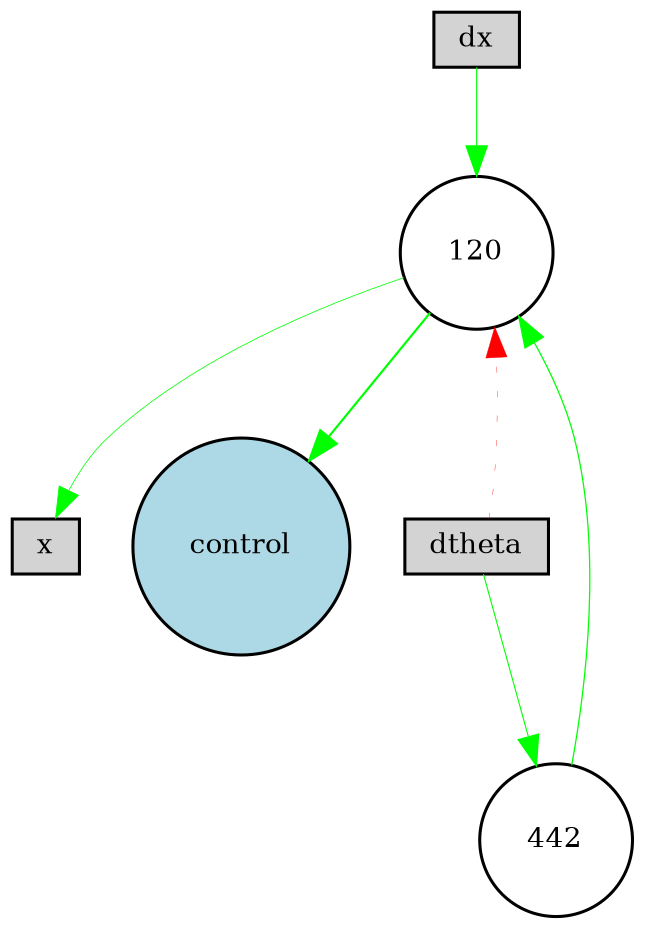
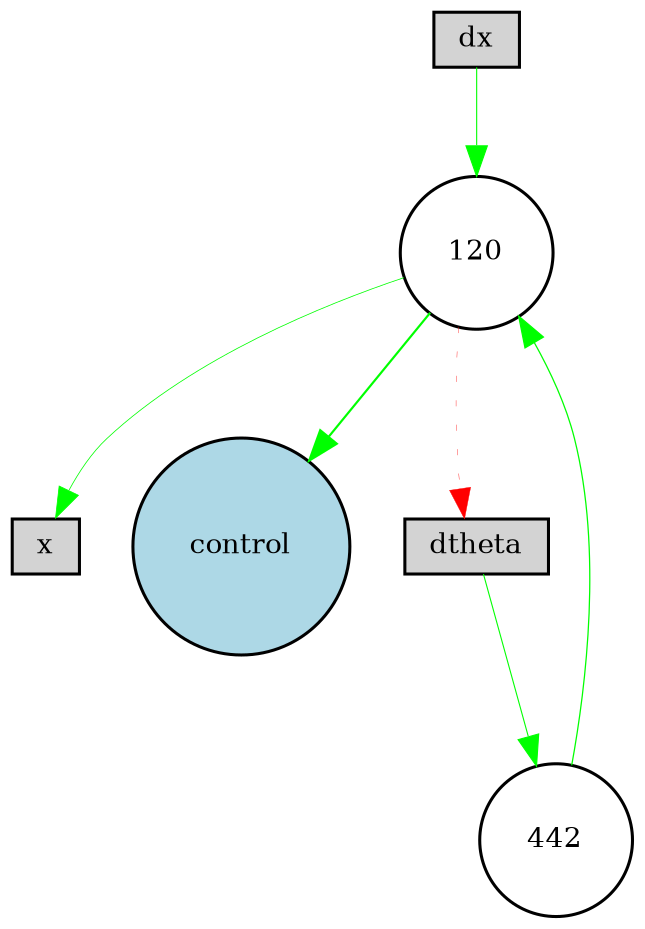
edge "dtheta" -> "120": reversed
